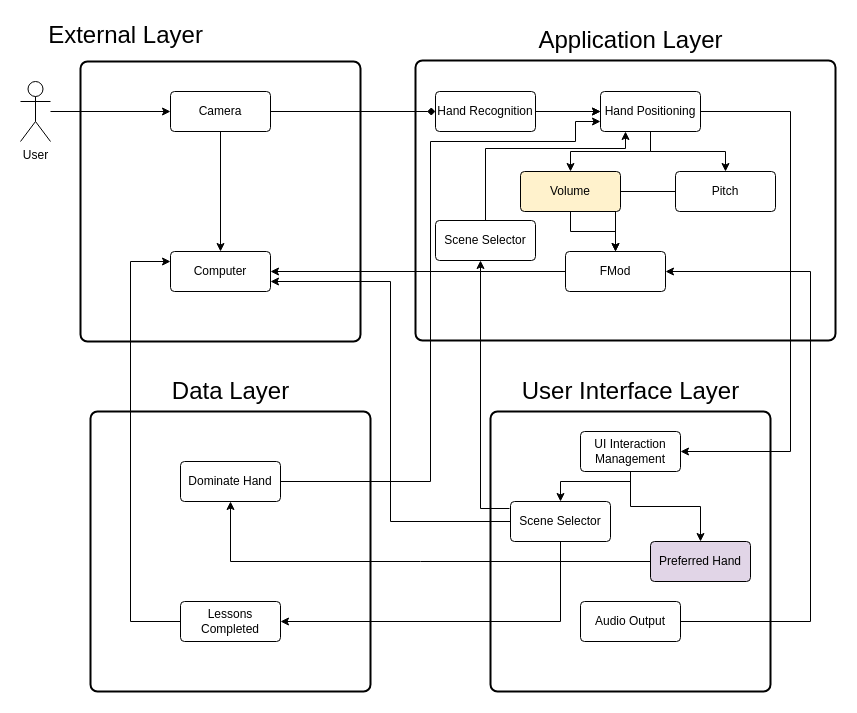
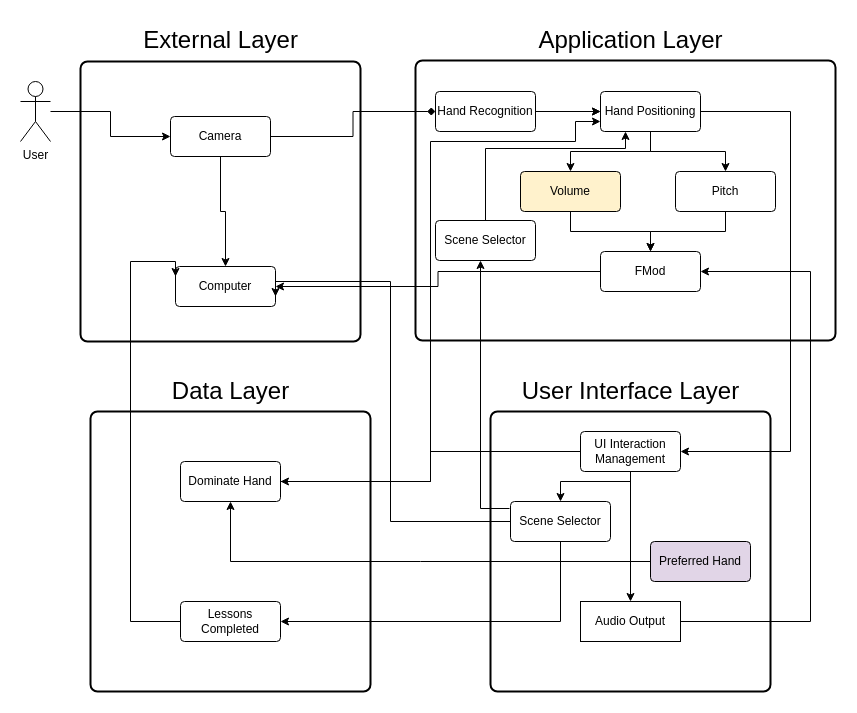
node "External Layer": moved (126, 36) -> (221, 41)
node "Camera": moved (221, 112) -> (221, 137)
node "Computer": moved (221, 272) -> (226, 287)
node "FMod": moved (616, 272) -> (651, 272)
edge "UI Interaction Management" -> "Preferred Hand": now "UI Interaction Management" -> "Dominate Hand"
edge "UI Interaction Management" -> "Audio Output": added
node "Audio Output": shape rounded rectangle -> rectangle
